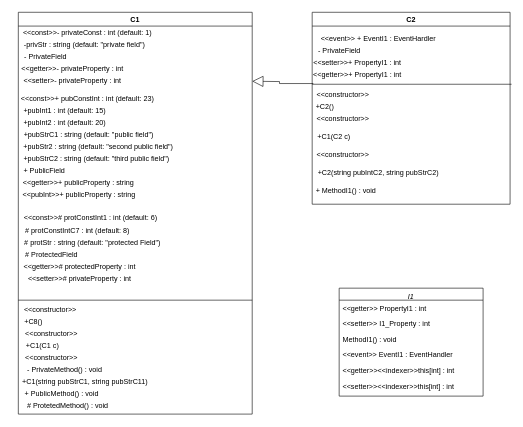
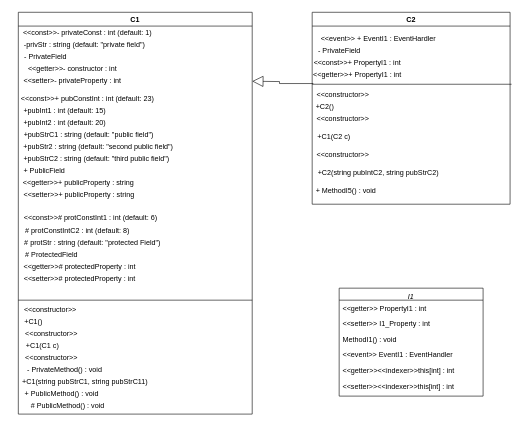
node "<<setter>>+ PropertyI1 : int": label "<<setter>>+ PropertyI1 : int" -> "<<const>>+ PropertyI1 : int"
node "<<getter>>- privateProperty : int": label "<<getter>>- privateProperty : int" -> "<<getter>>- constructor : int"
node "+ MethodI1() : void": label "+ MethodI1() : void" -> "+ MethodI5() : void"
node "<<pubInt>>+ publicProperty : string": label "<<pubInt>>+ publicProperty : string" -> "<<setter>>+ publicProperty : string"
node "# protConstIntC7 : int (default: 8)": label "# protConstIntC7 : int (default: 8)" -> "# protConstIntC2 : int (default: 8)"
node "<<setter>># privateProperty : int": label "<<setter>># privateProperty : int" -> "<<setter>># protectedProperty : int"
node "+C8()": label "+C8()" -> "+C1()"
node "# ProtetedMethod() : void": label "# ProtetedMethod() : void" -> "# PublicMethod() : void"
